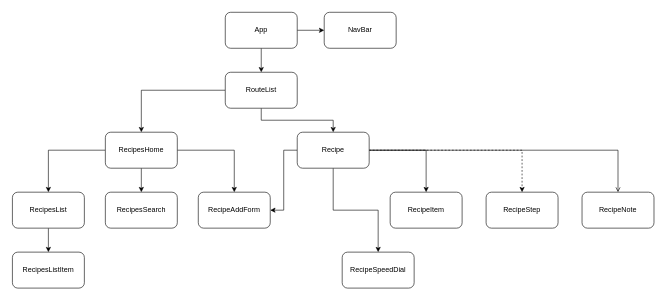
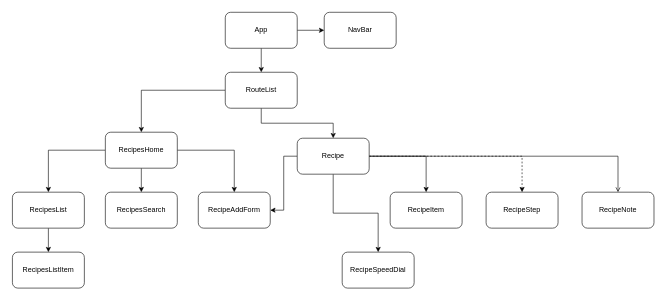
node "Recipe": moved (333, 150) -> (333, 156)
